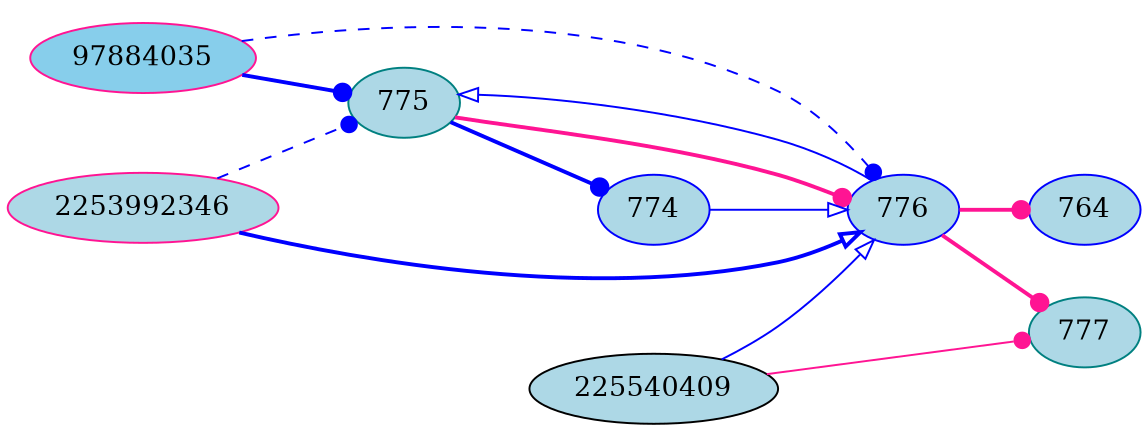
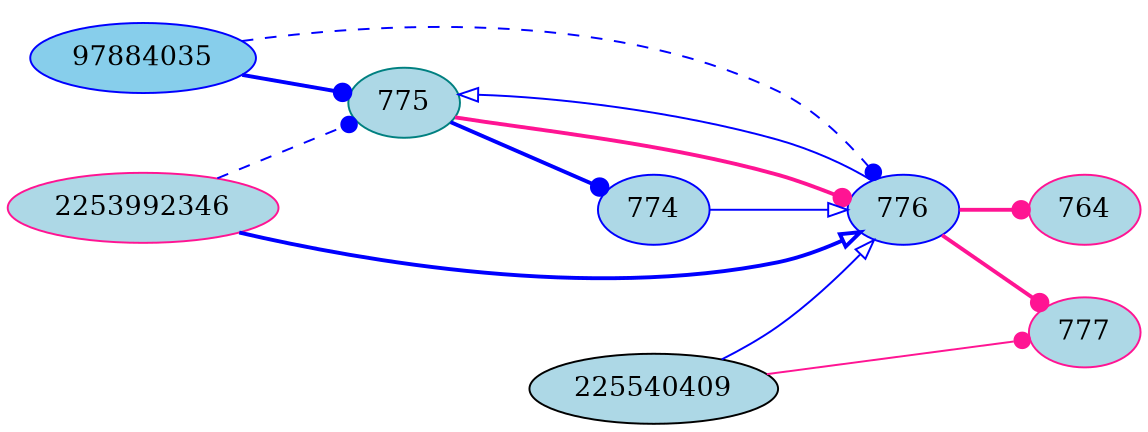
node "97884035": color deeppink -> blue
node "764": color blue -> deeppink
node "777": color teal -> deeppink
